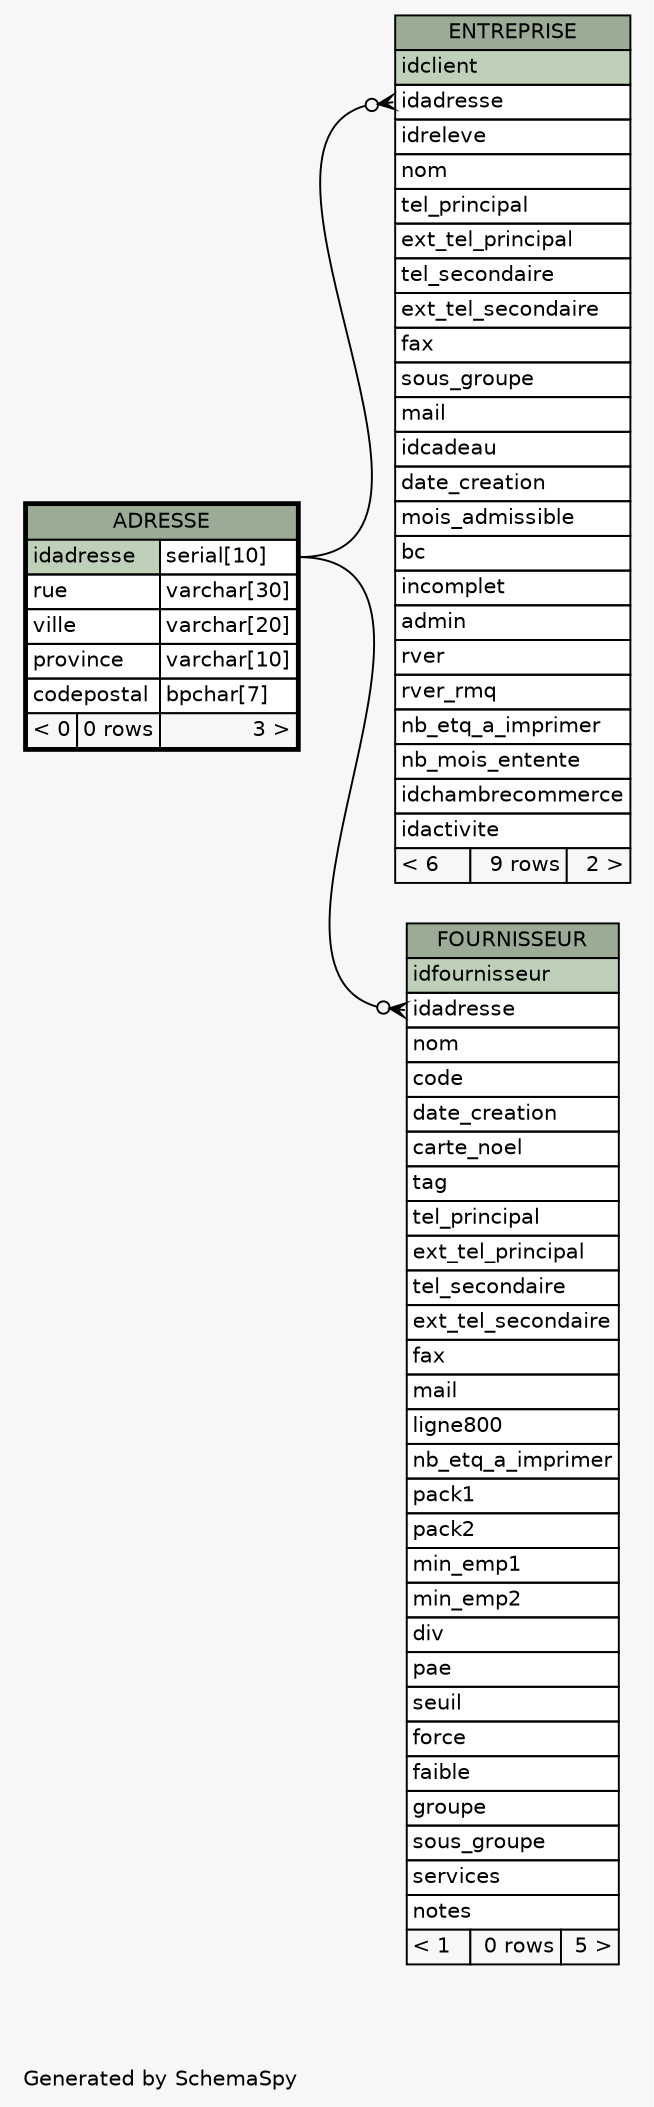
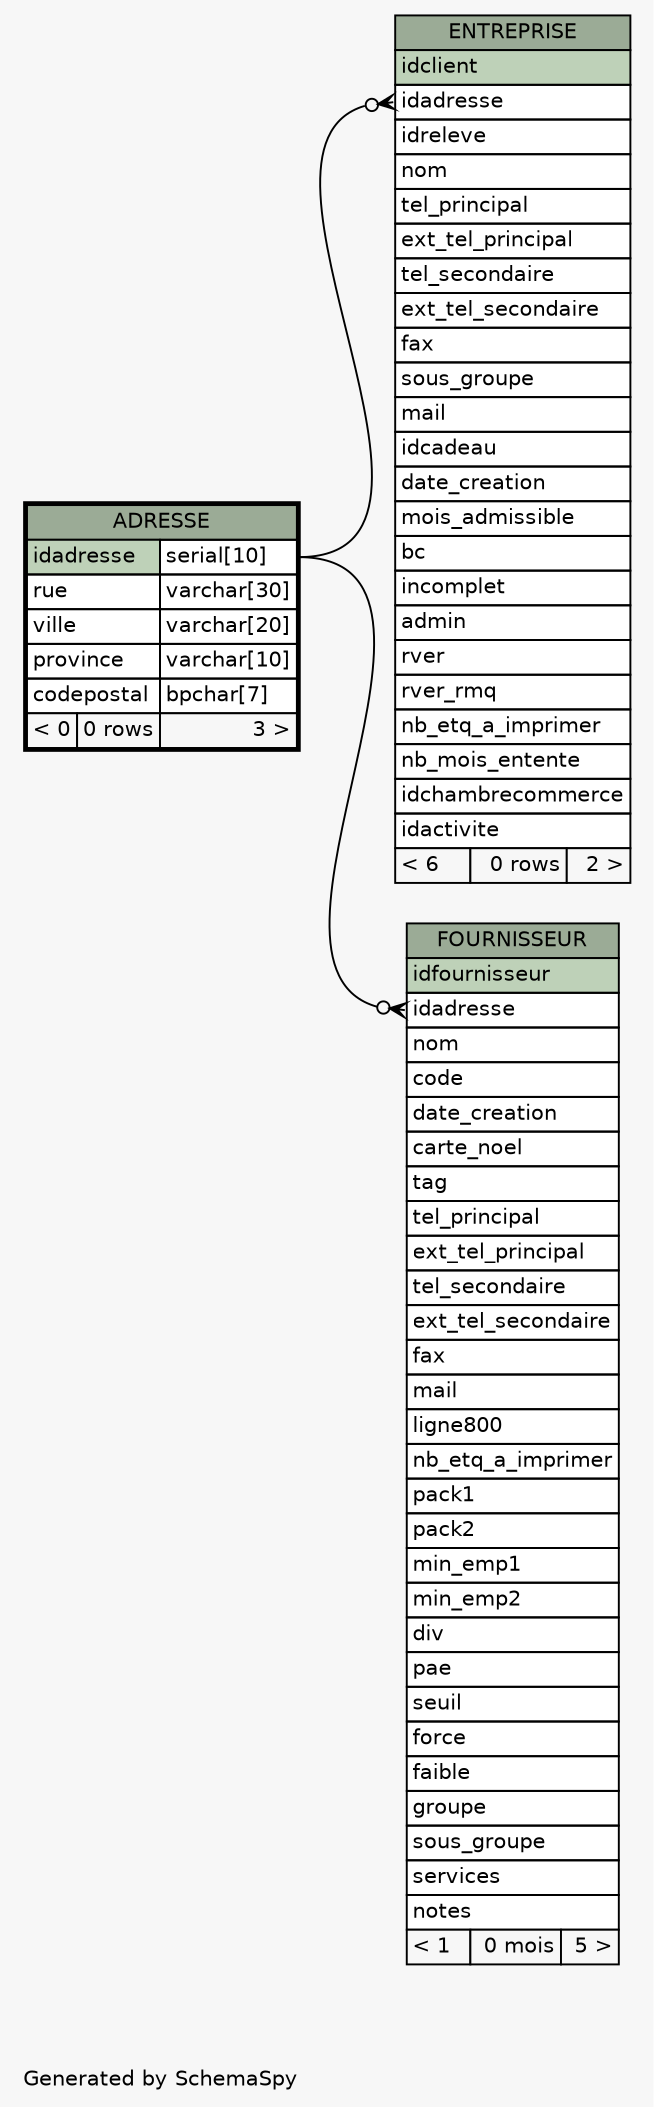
node "ENTREPRISE": text "9 rows" -> "0 rows"
node "FOURNISSEUR": text "0 rows" -> "0 mois"
